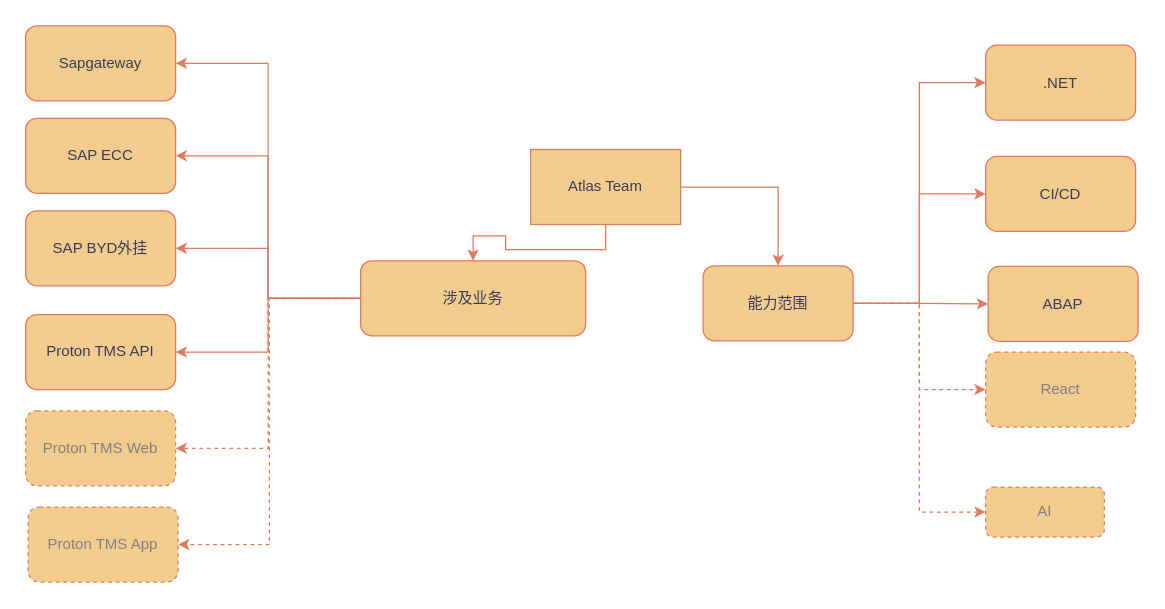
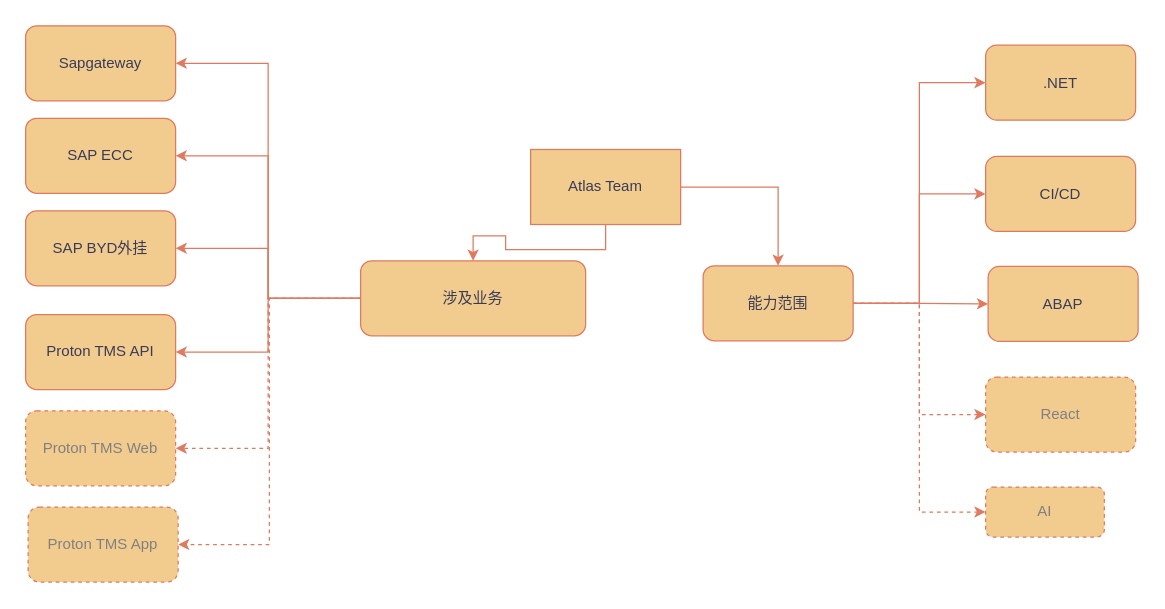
node "React": moved (1061, 389) -> (1061, 414)
